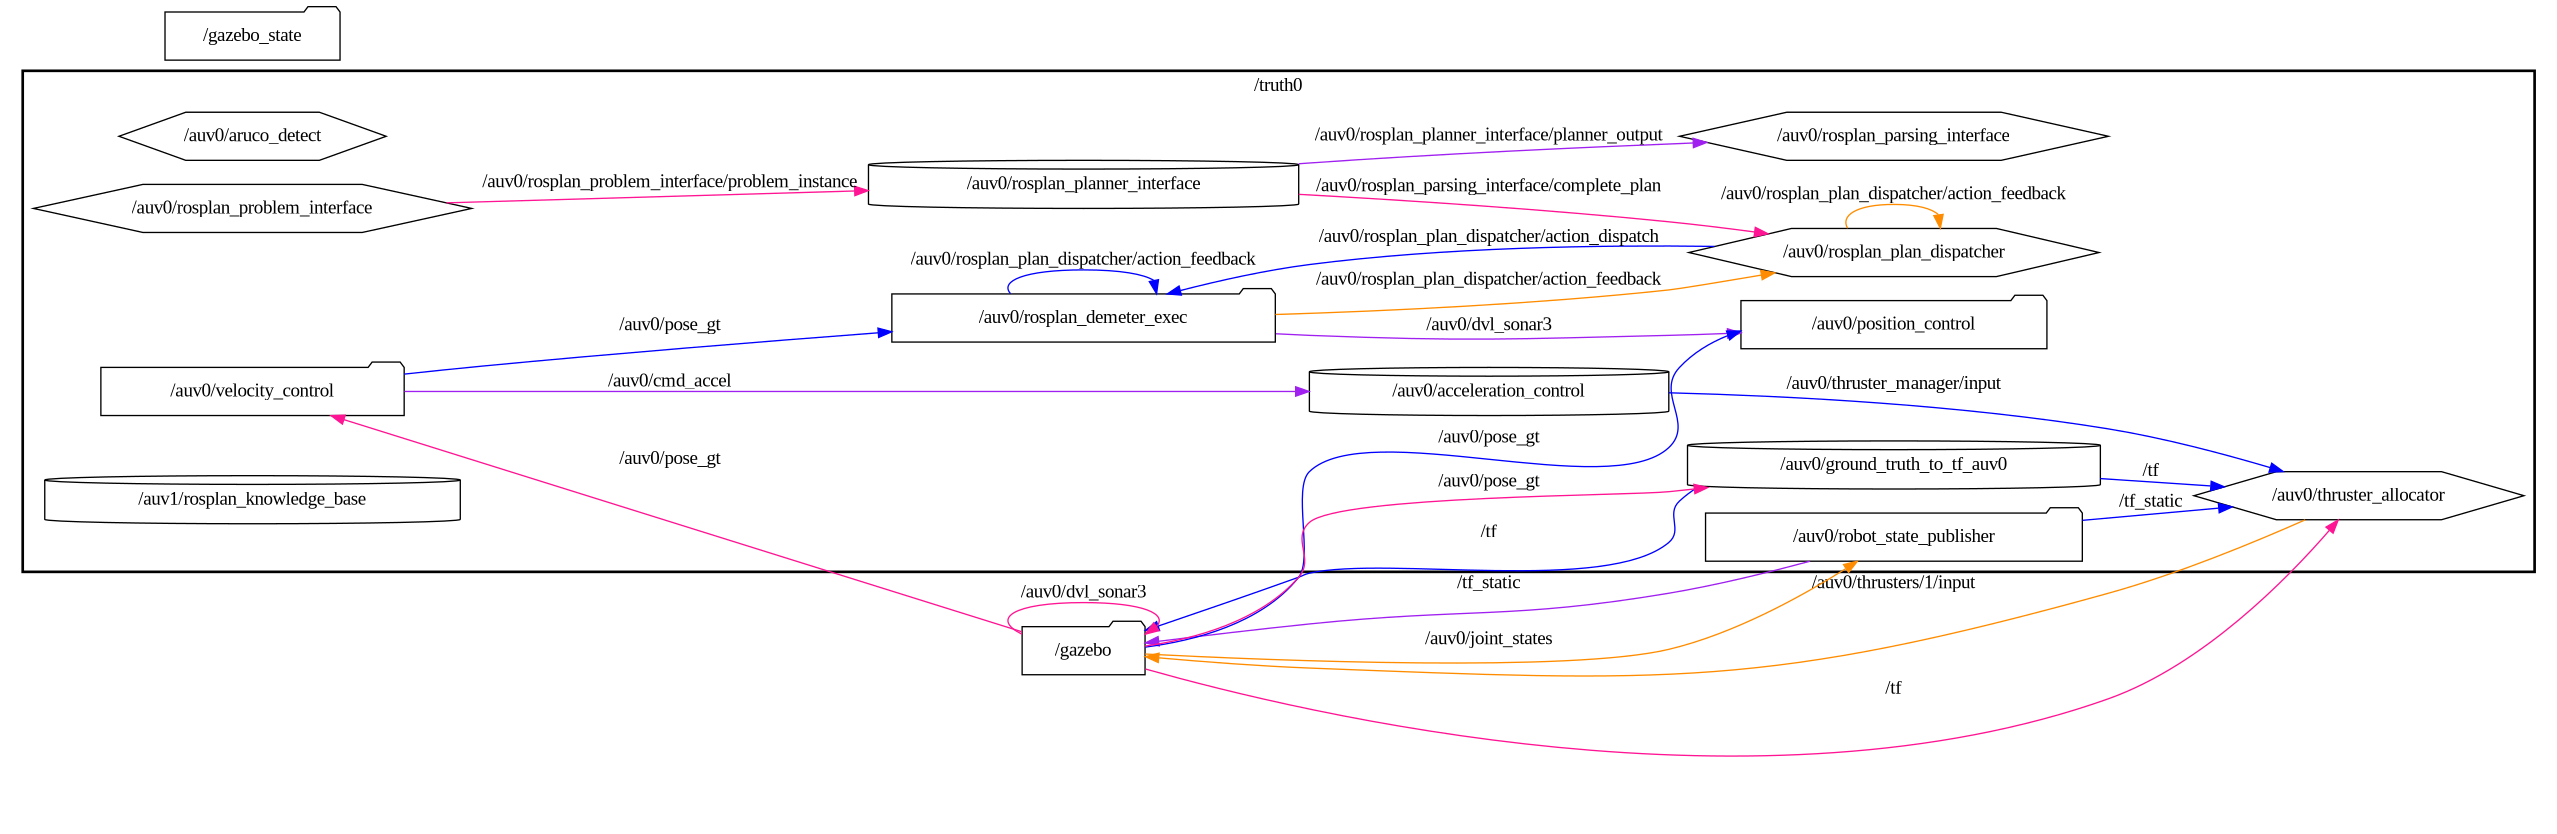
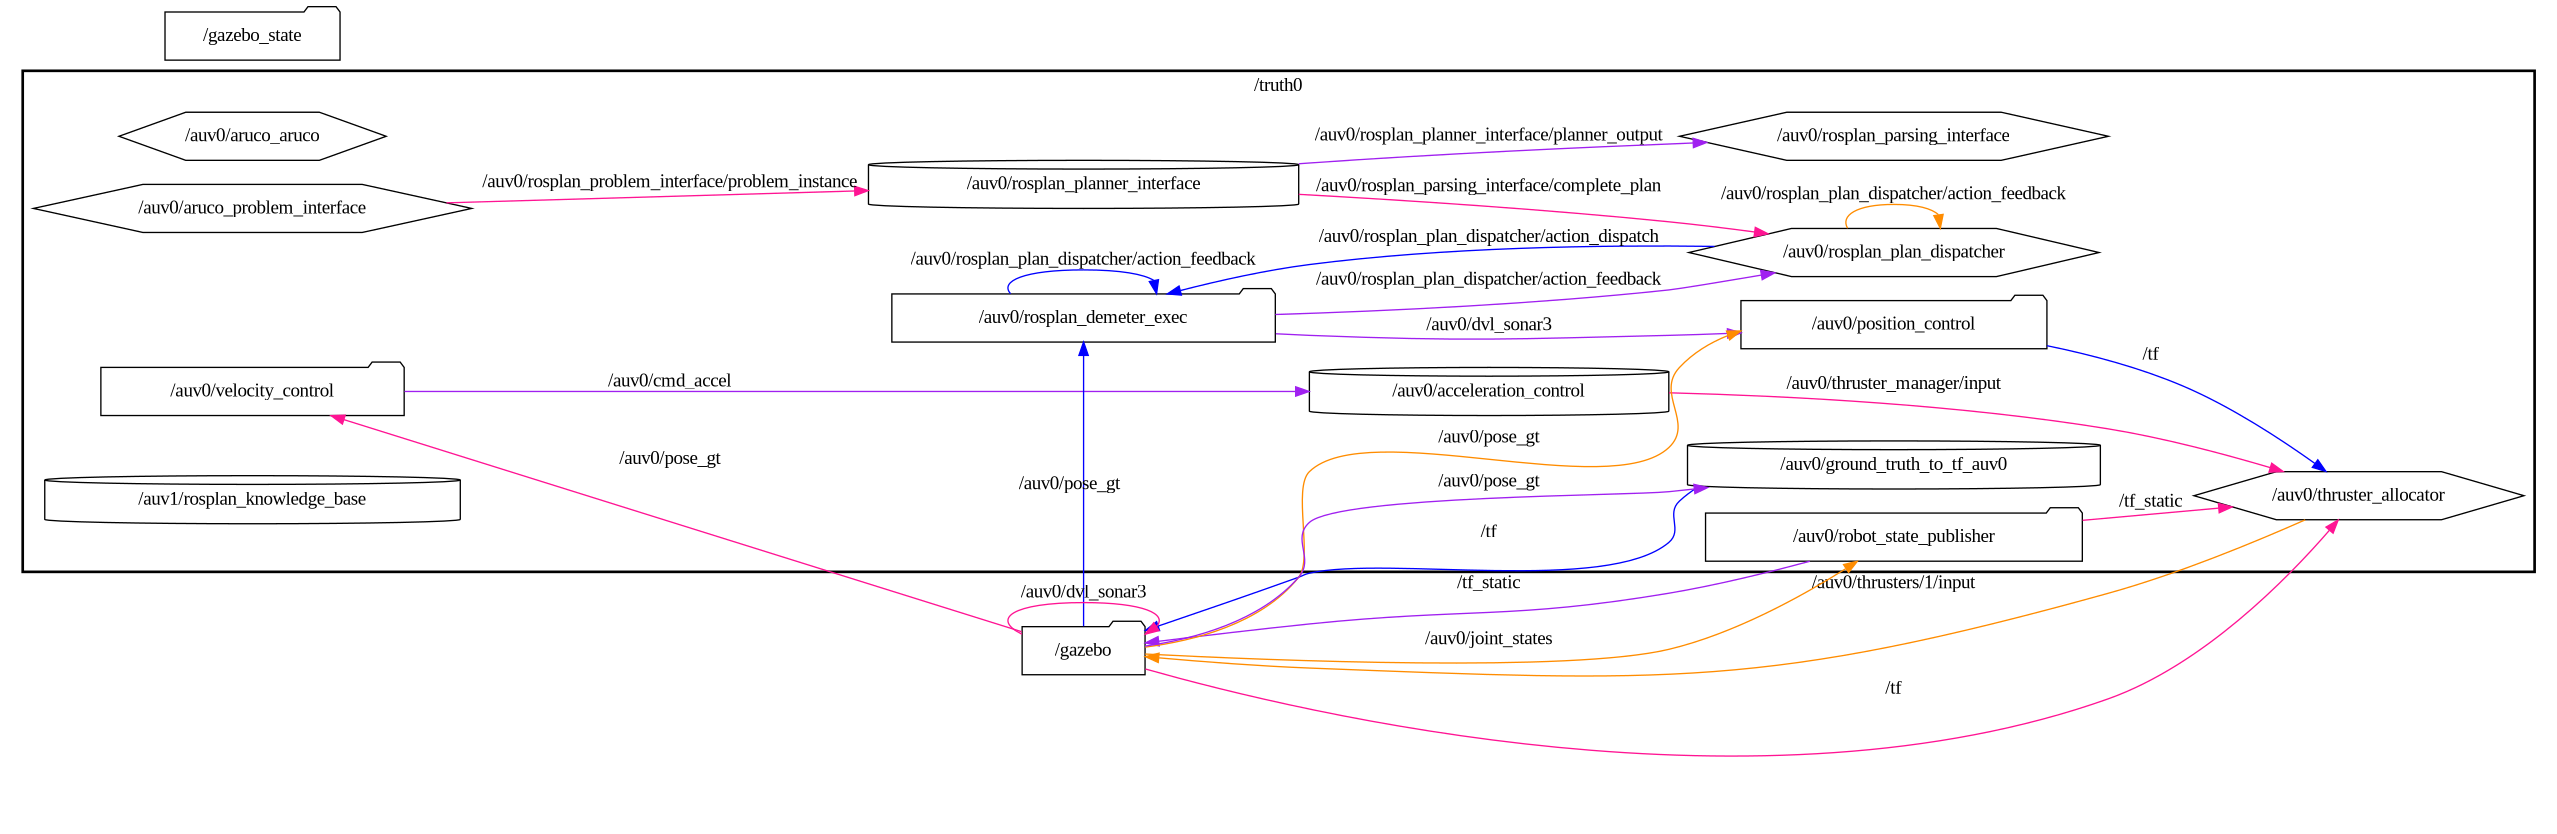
node "/auv0/aruco_detect": label "/auv0/aruco_detect" -> "/auv0/aruco_aruco"
node "/auv0/rosplan_problem_interface": label "/auv0/rosplan_problem_interface" -> "/auv0/aruco_problem_interface"
edge "/auv0/rosplan_demeter_exec" -> "/auv0/rosplan_plan_dispatcher": color darkorange -> purple
edge "/auv0/velocity_control" -> "/auv0/rosplan_demeter_exec": now "/gazebo" -> "/auv0/rosplan_demeter_exec"
edge "/auv0/acceleration_control" -> "/auv0/thruster_allocator": color blue -> deeppink
edge "/gazebo" -> "/auv0/position_control": color blue -> darkorange
edge "/auv0/ground_truth_to_tf_auv0" -> "/auv0/thruster_allocator": now "/auv0/position_control" -> "/auv0/thruster_allocator"
edge "/gazebo" -> "/auv0/ground_truth_to_tf_auv0": color deeppink -> purple
edge "/auv0/robot_state_publisher" -> "/auv0/thruster_allocator": color blue -> deeppink
